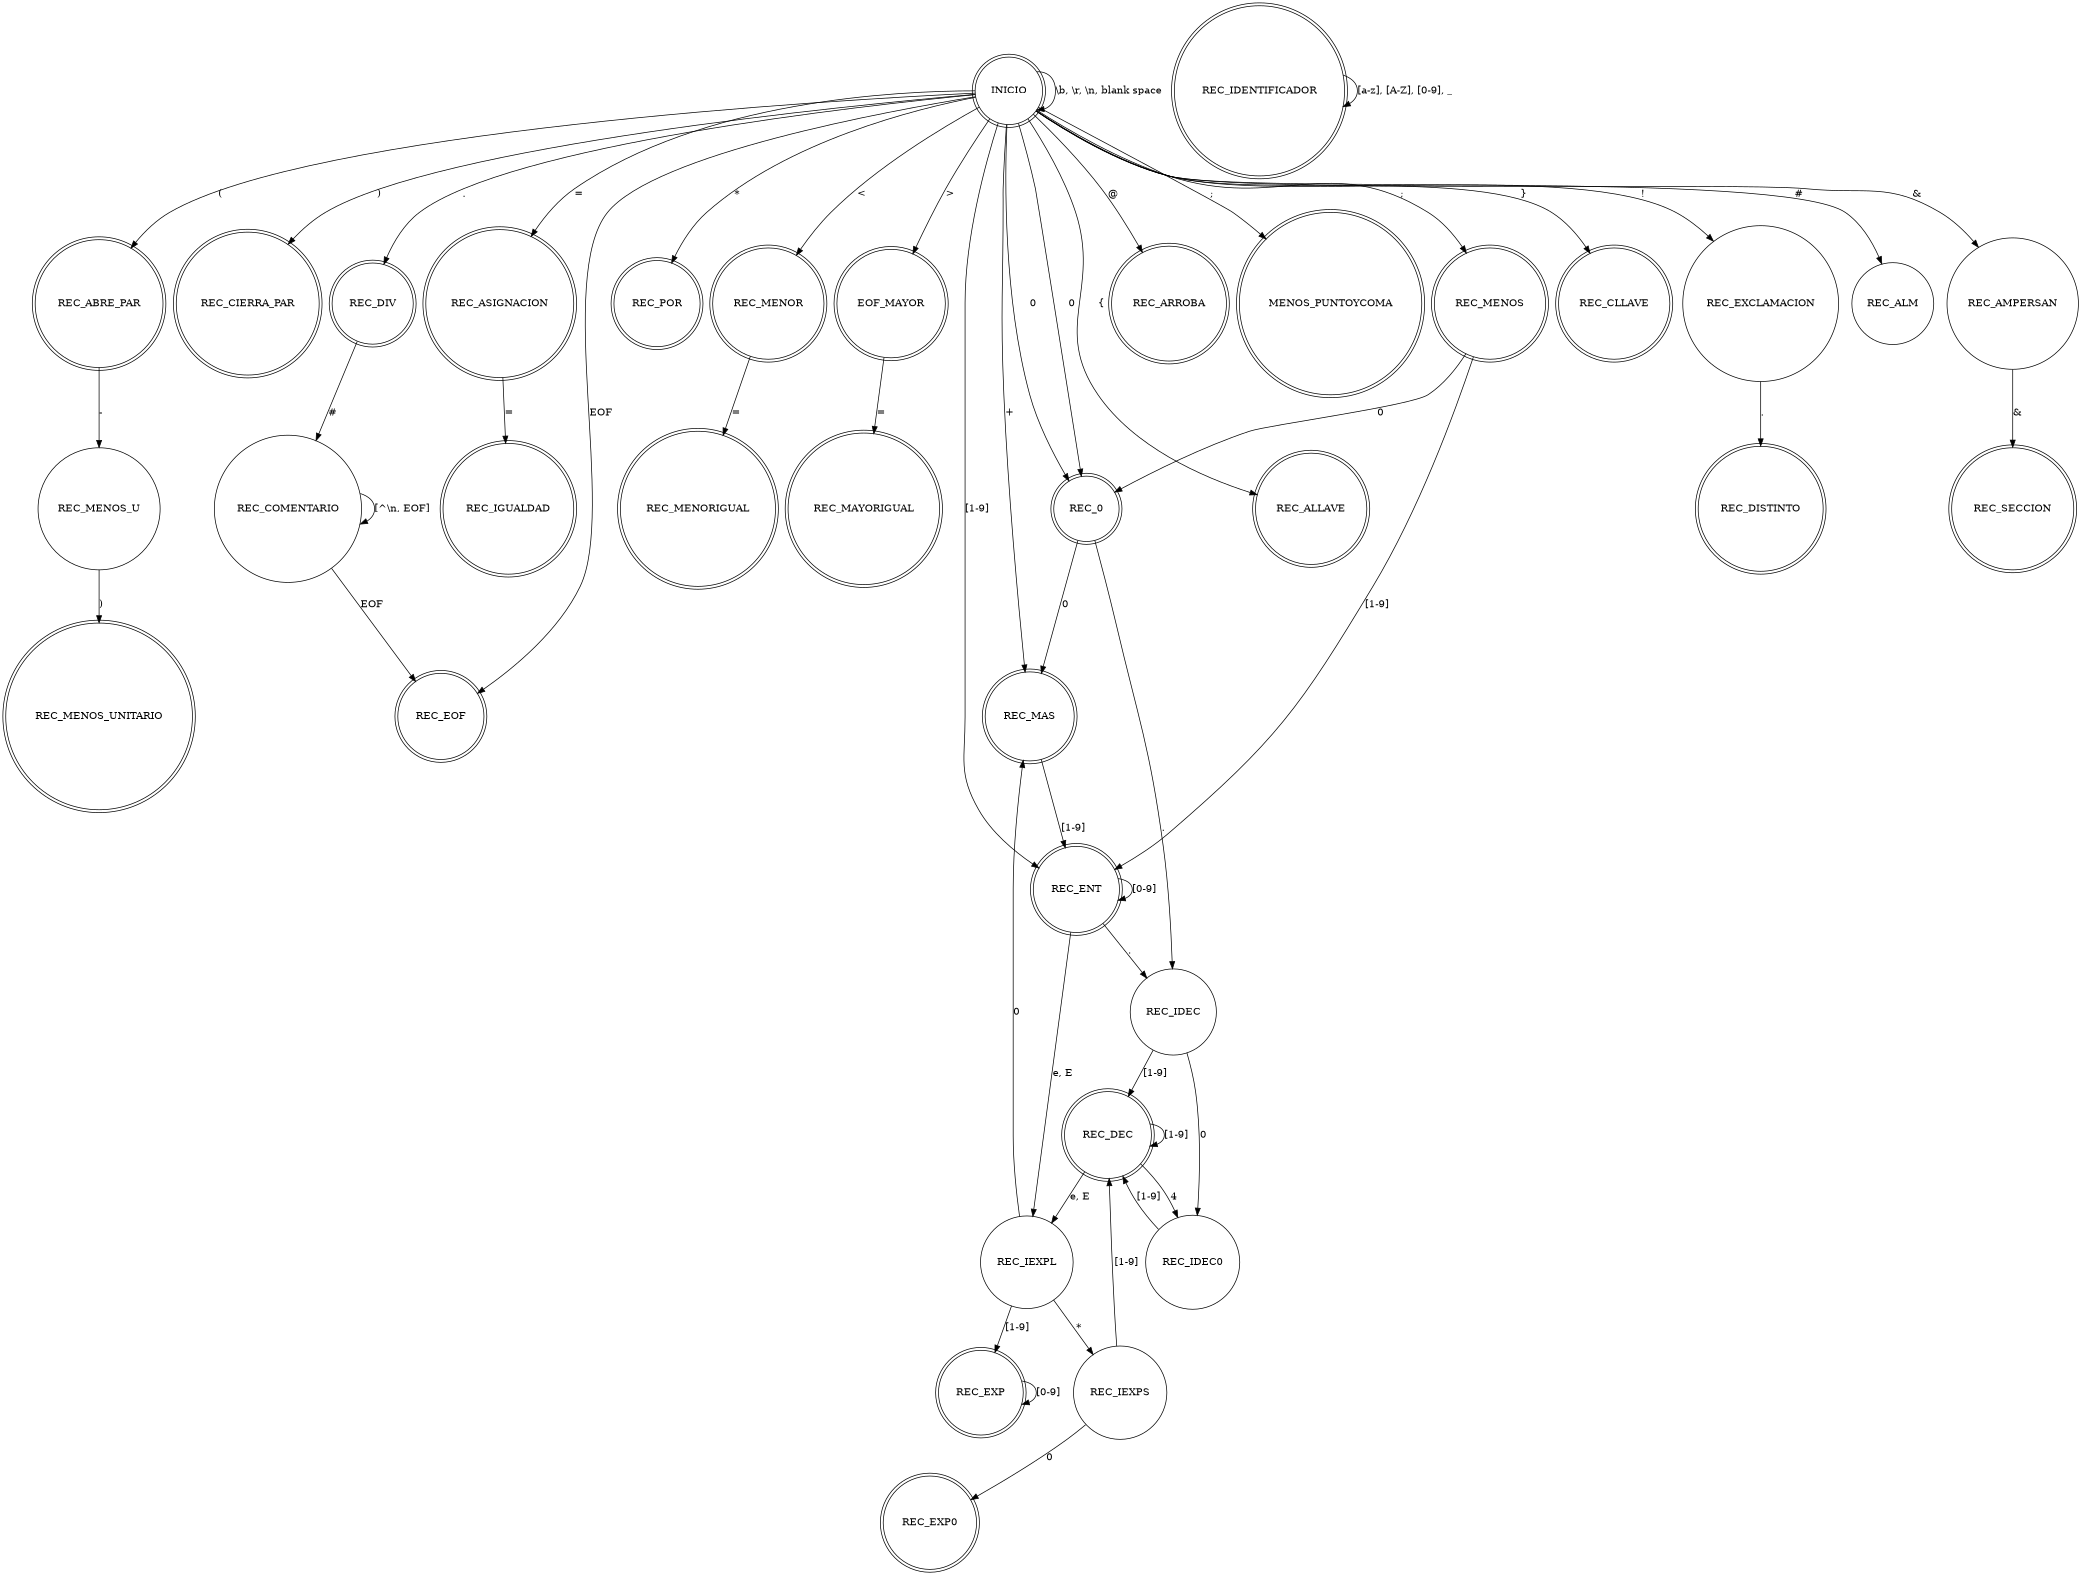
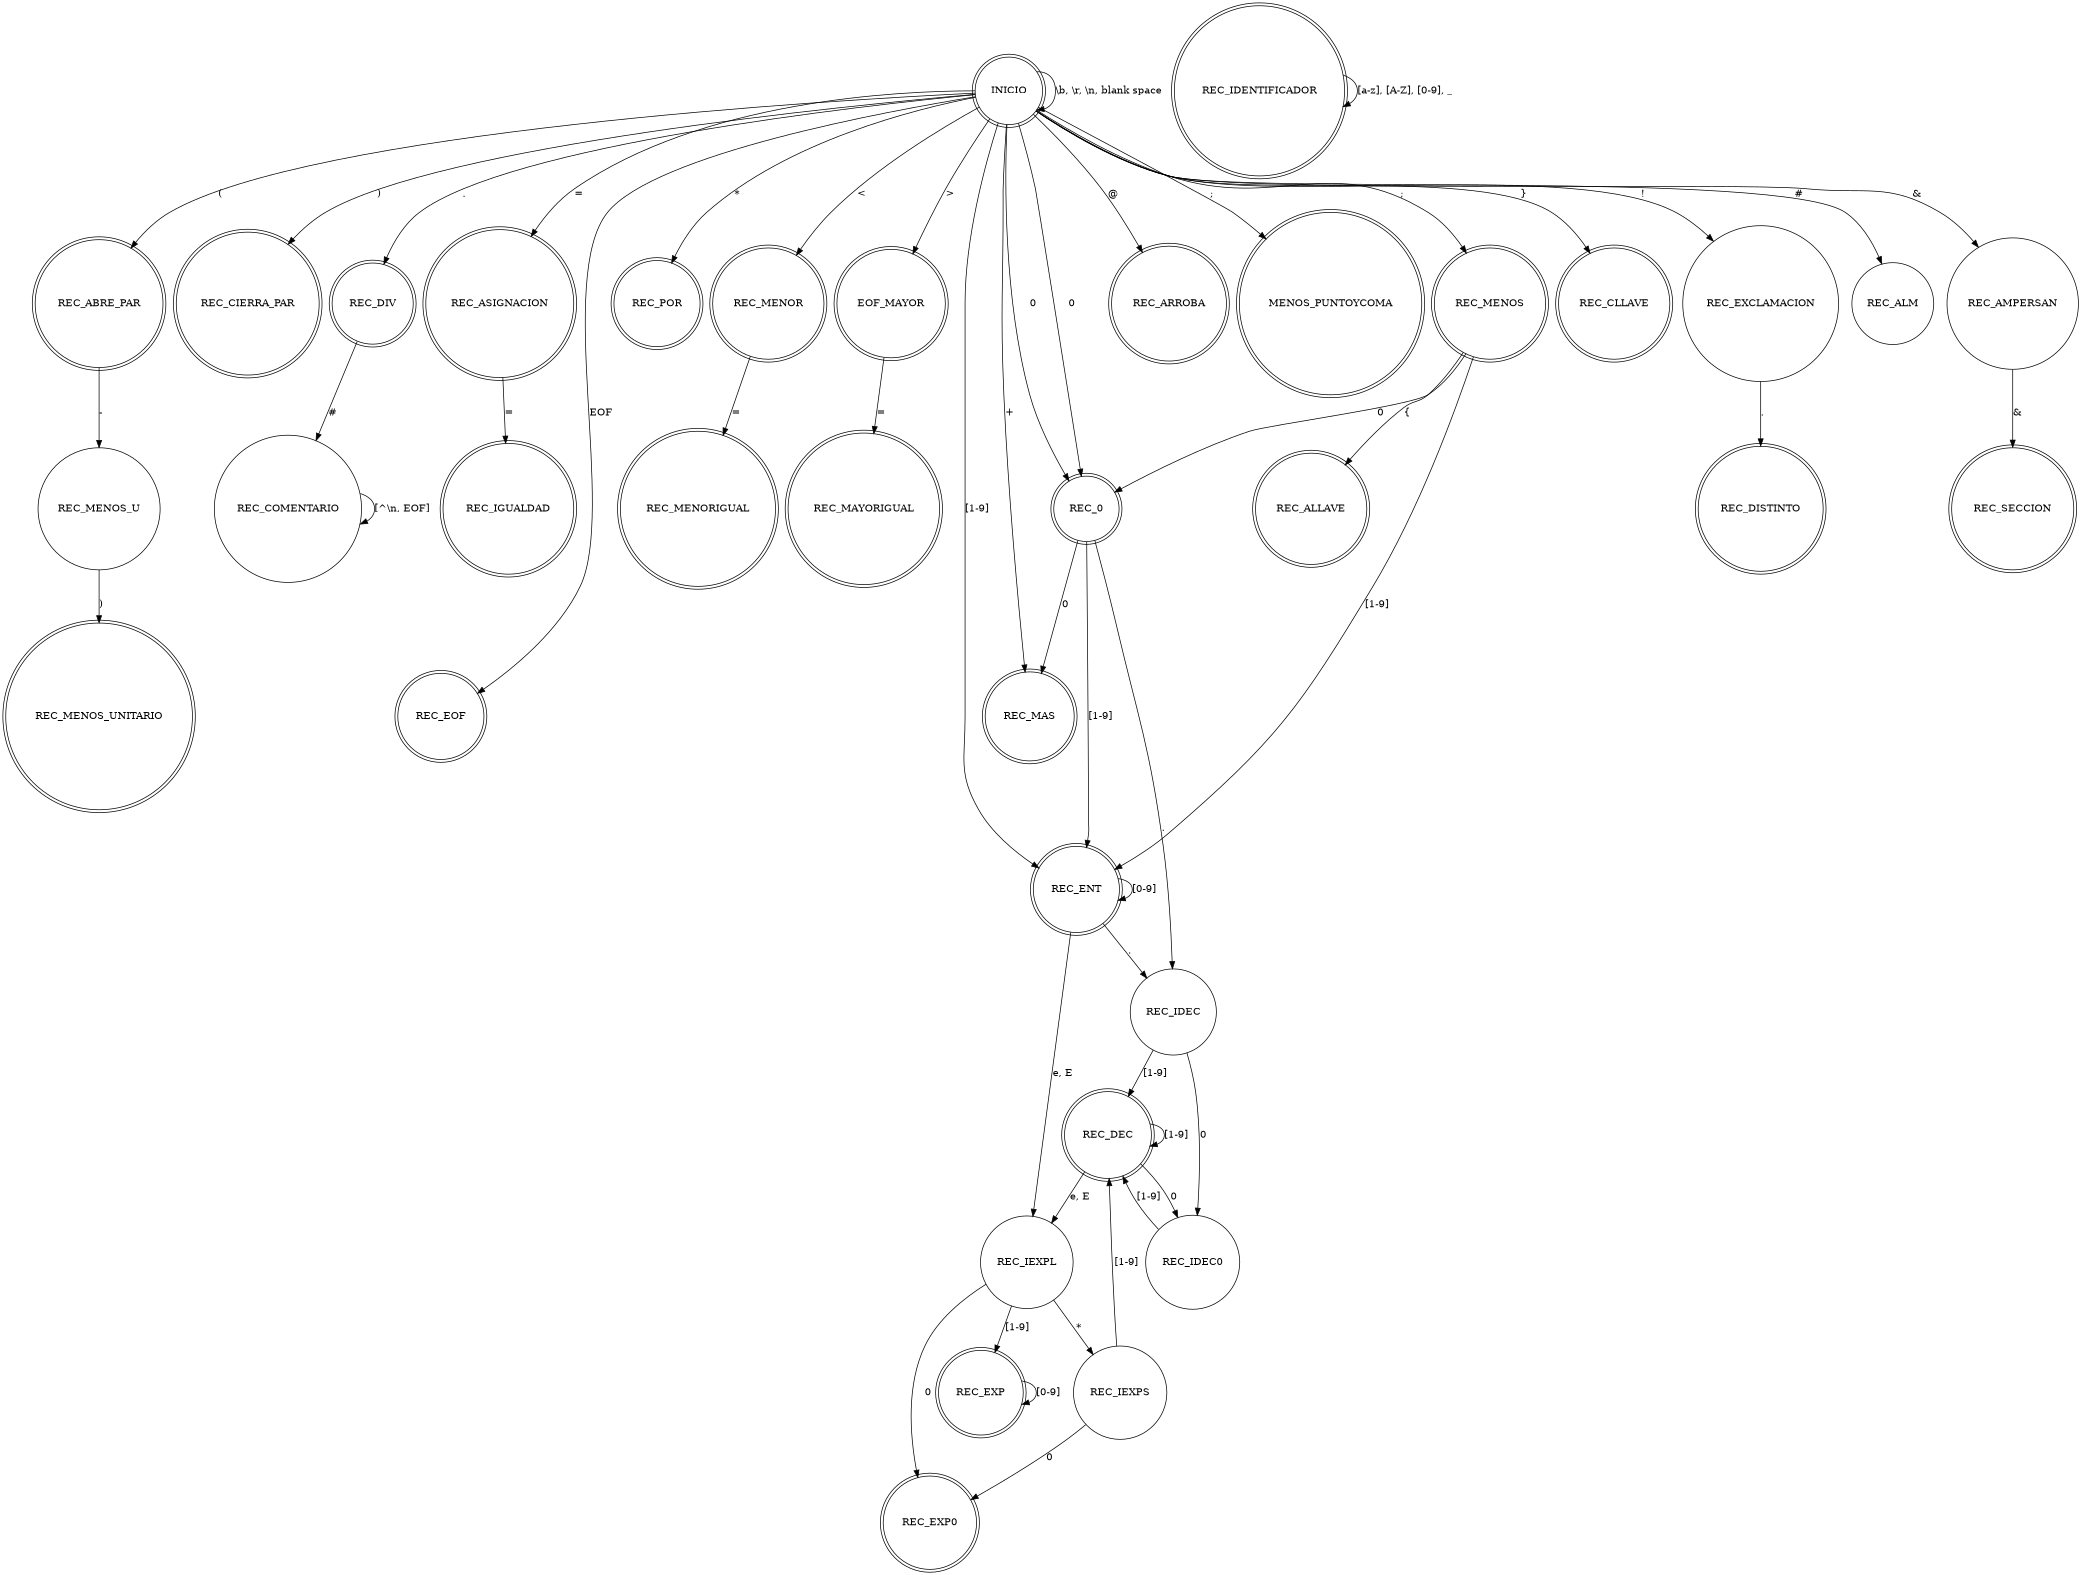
edge "INICIO" -> "REC_ALLAVE": now "REC_MENOS" -> "REC_ALLAVE"
edge "REC_COMENTARIO" -> "REC_EOF": removed, label "EOF"
edge "REC_MAS" -> "REC_ENT": now "REC_0" -> "REC_ENT"
edge "REC_IEXPL" -> "REC_MAS": now "REC_IEXPL" -> "REC_EXP0"
edge "REC_DEC" -> "REC_IDEC0": label "4" -> "0"
